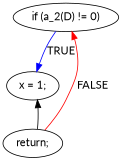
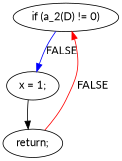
edge "if (a_2(D) != 0)" -> "x = 1;": label "TRUE" -> "FALSE"
edge "return;" -> "x = 1;": reversed
